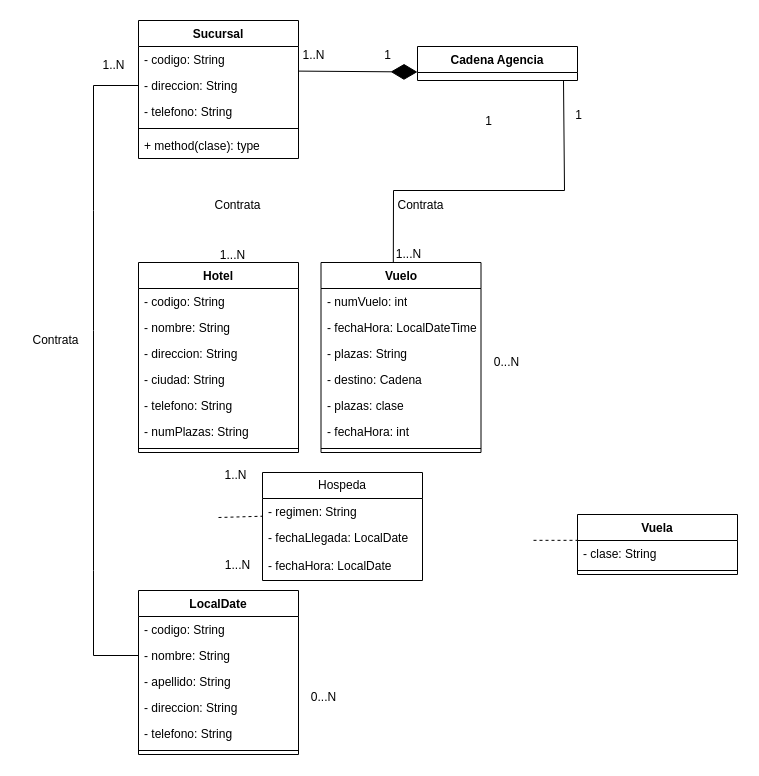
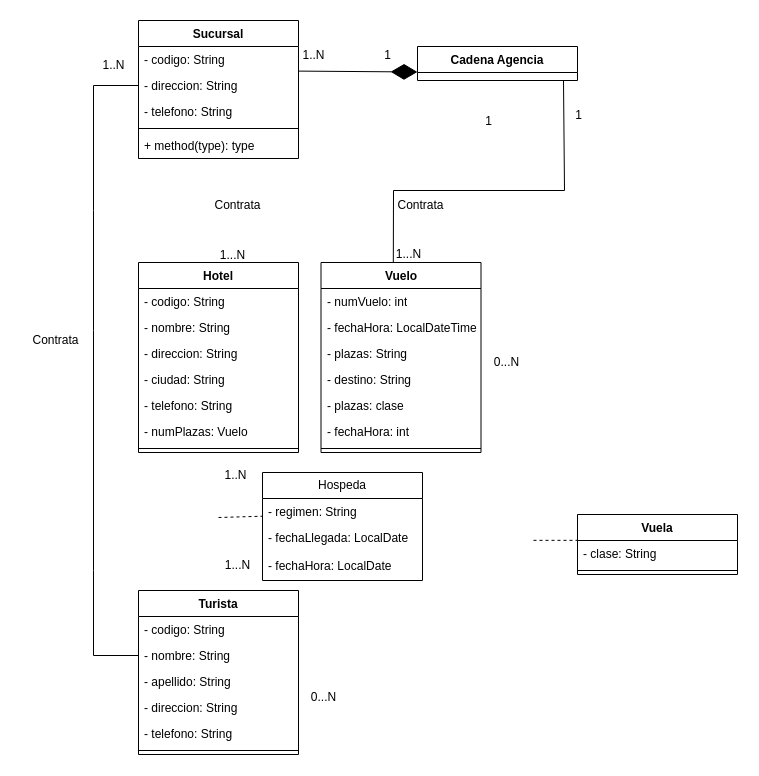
node "+ method(clase): type": label "+ method(clase): type" -> "+ method(type): type"
node "- destino: Cadena": label "- destino: Cadena" -> "- destino: String"
node "- numPlazas: String": label "- numPlazas: String" -> "- numPlazas: Vuelo"
node "LocalDate": label "LocalDate" -> "Turista"
